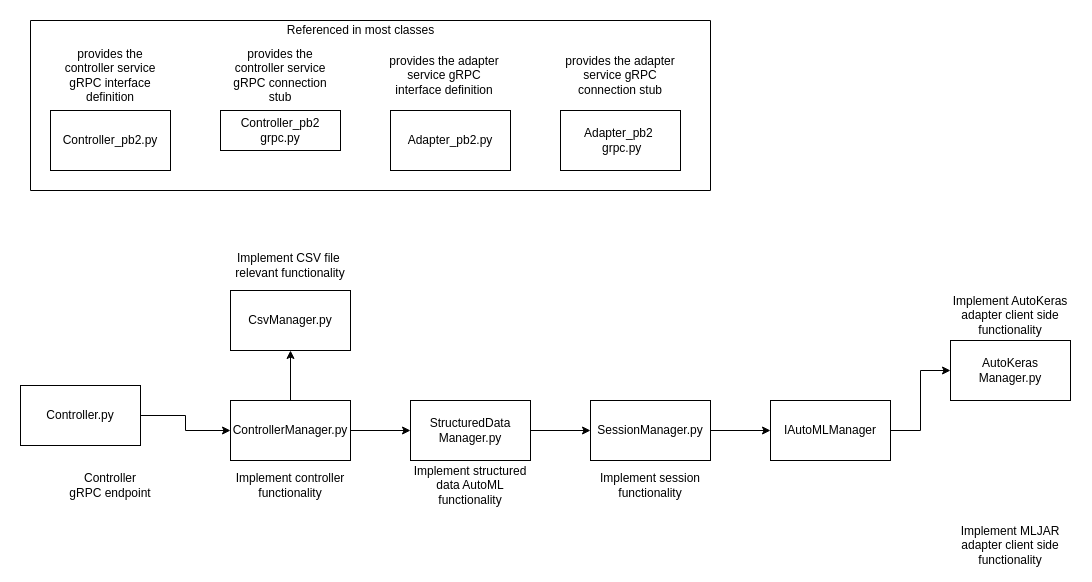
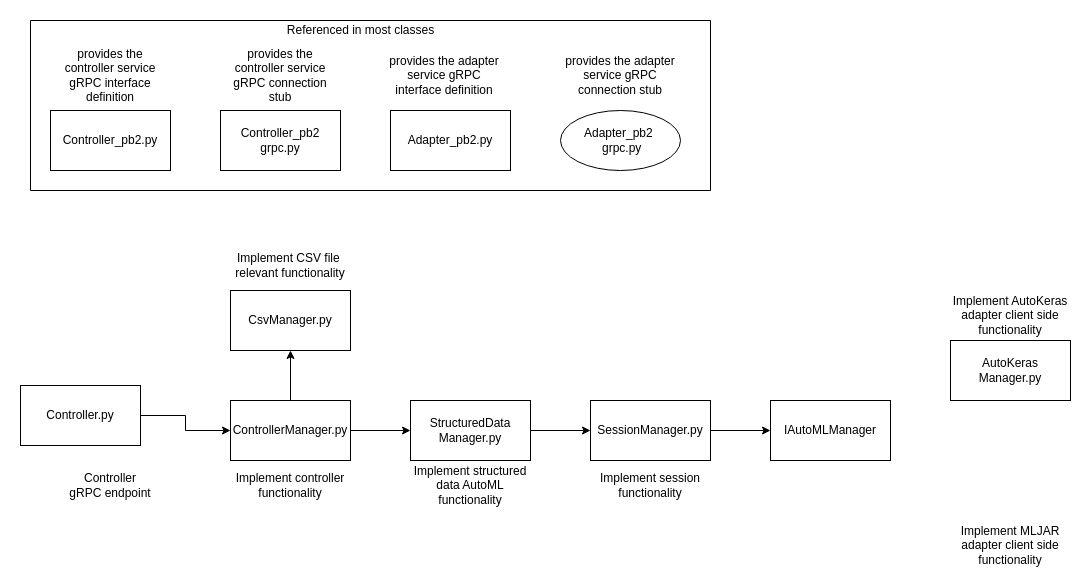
node "Controller_pb2 grpc.py": size 120x40 -> 120x60
node "Adapter_pb2 grpc.py": shape rectangle -> ellipse
edge "IAutoMLManager" -> "AutoKeras Manager.py": removed
